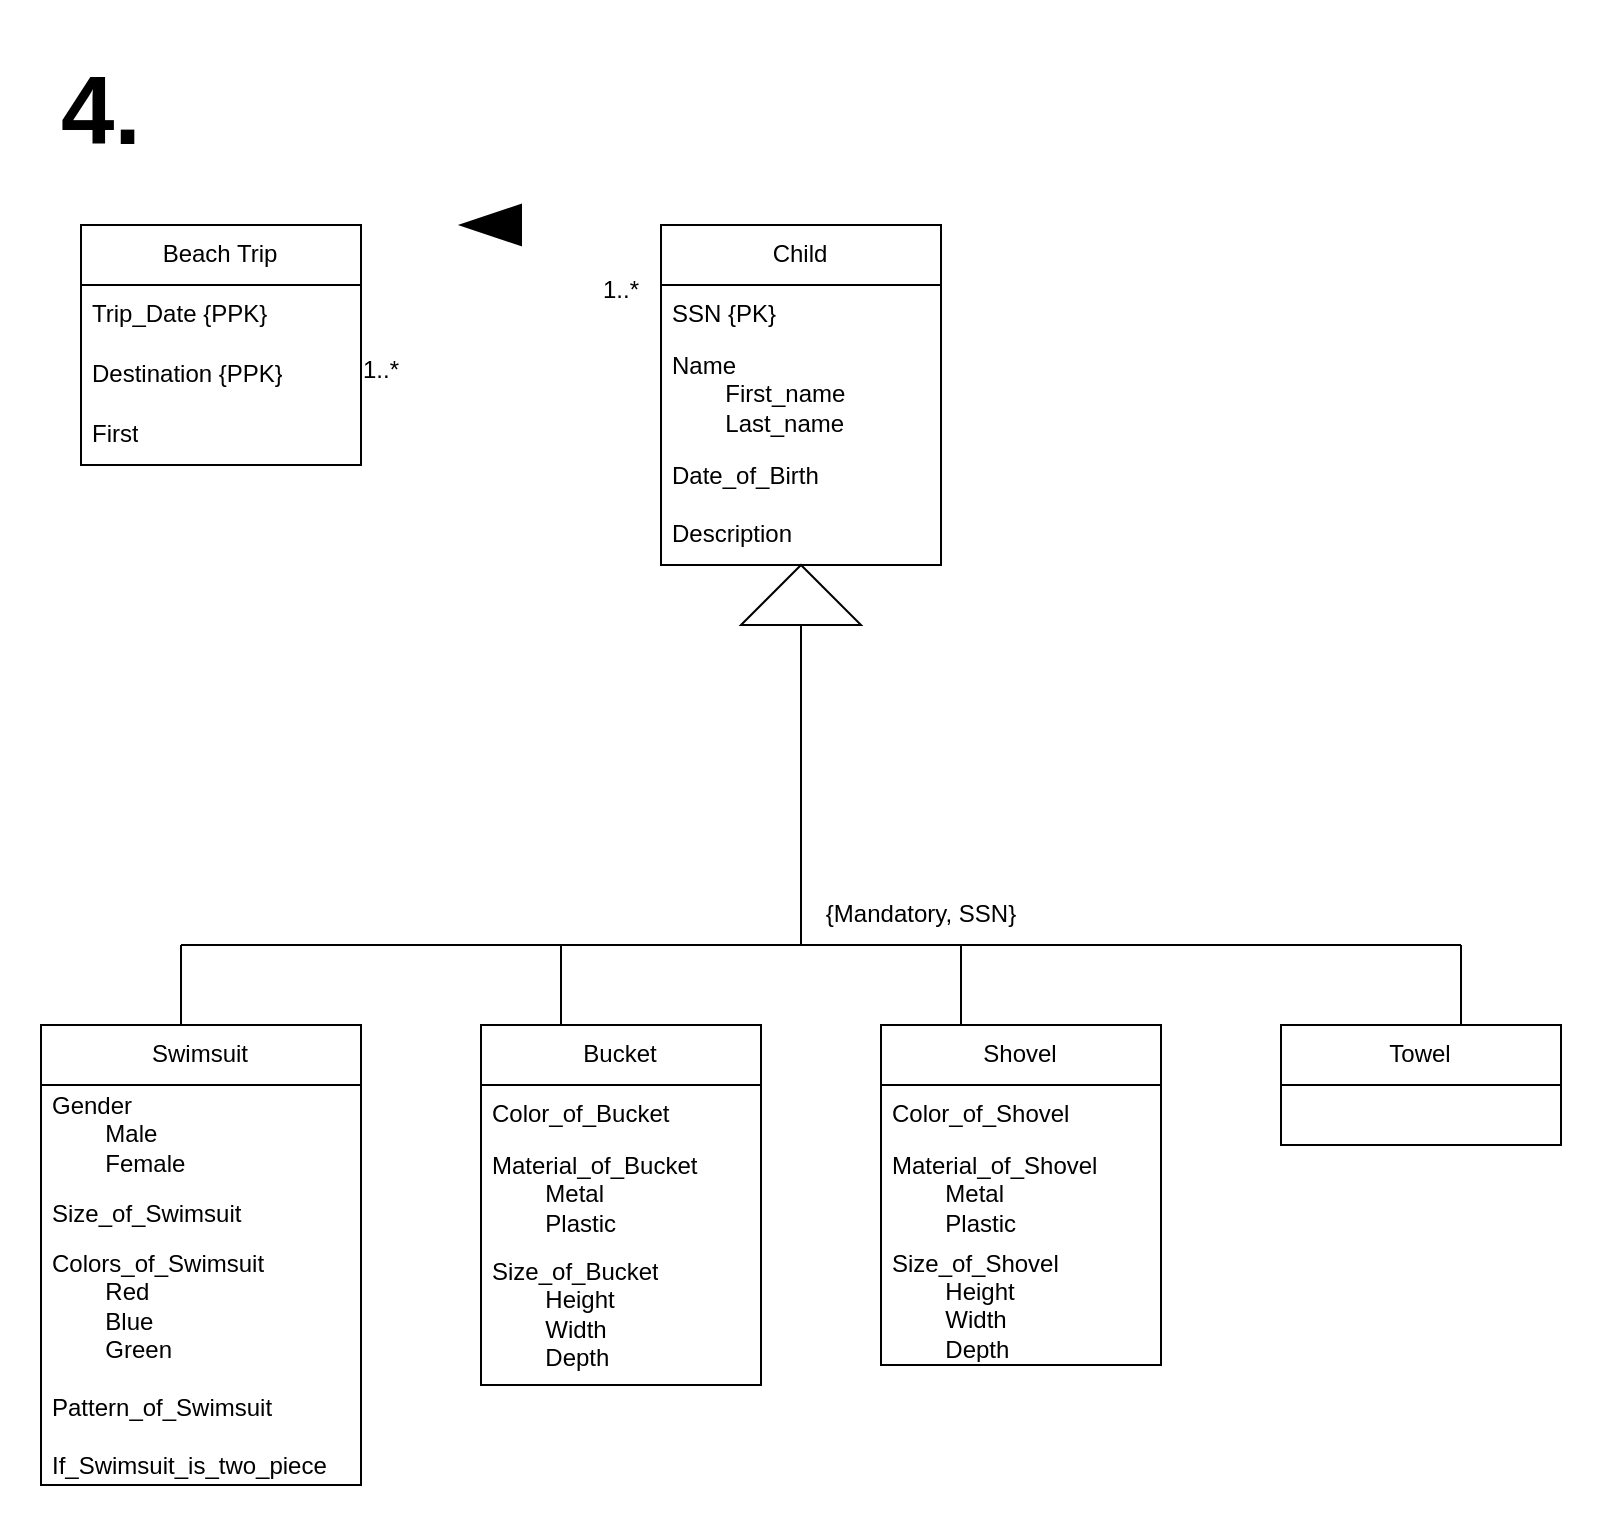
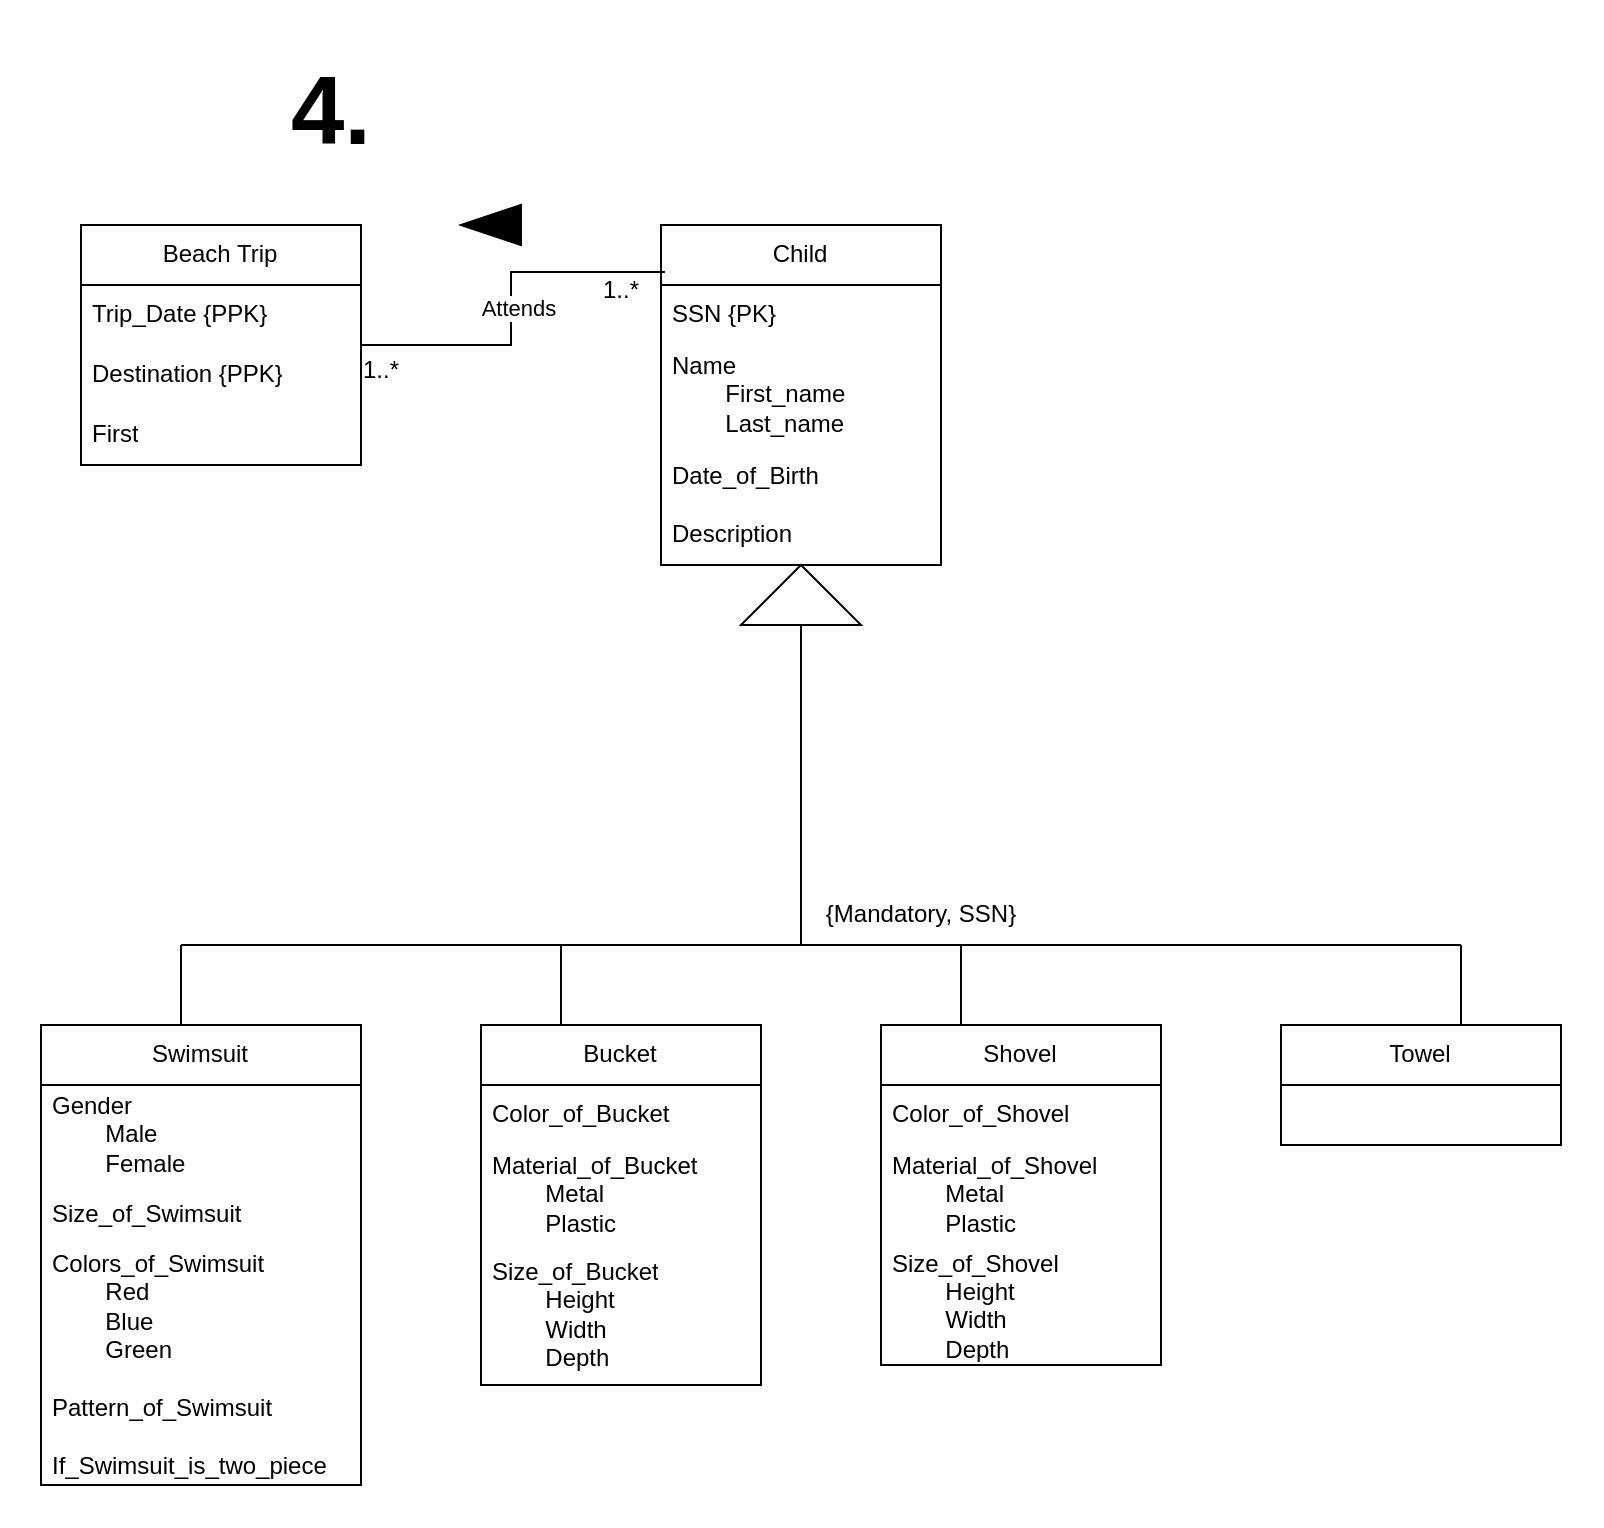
node "4.": moved (101, 111) -> (331, 111)
edge "Beach Trip" -- "Child": added, label "Attends"
